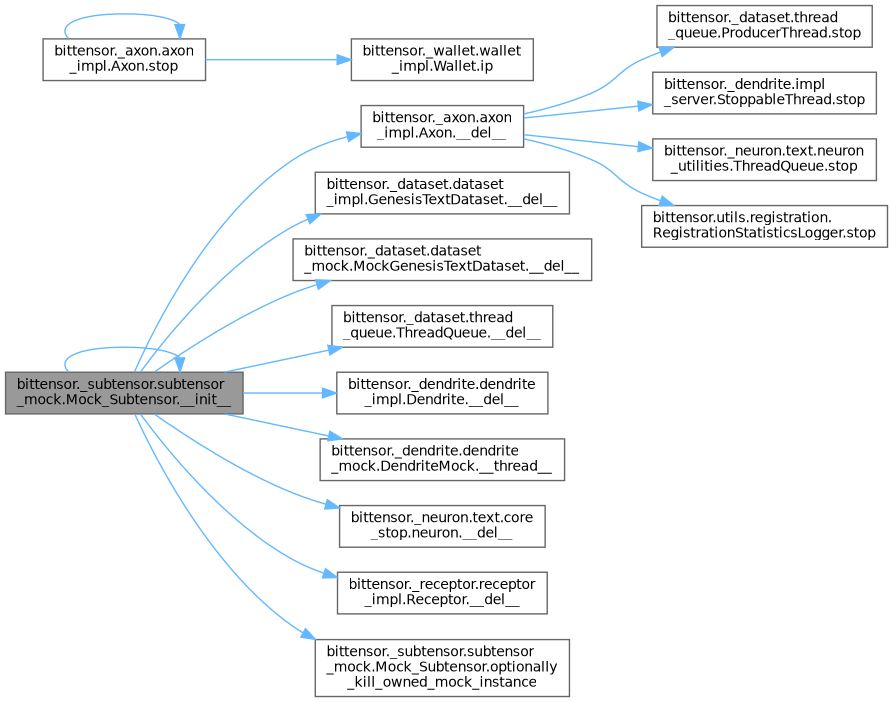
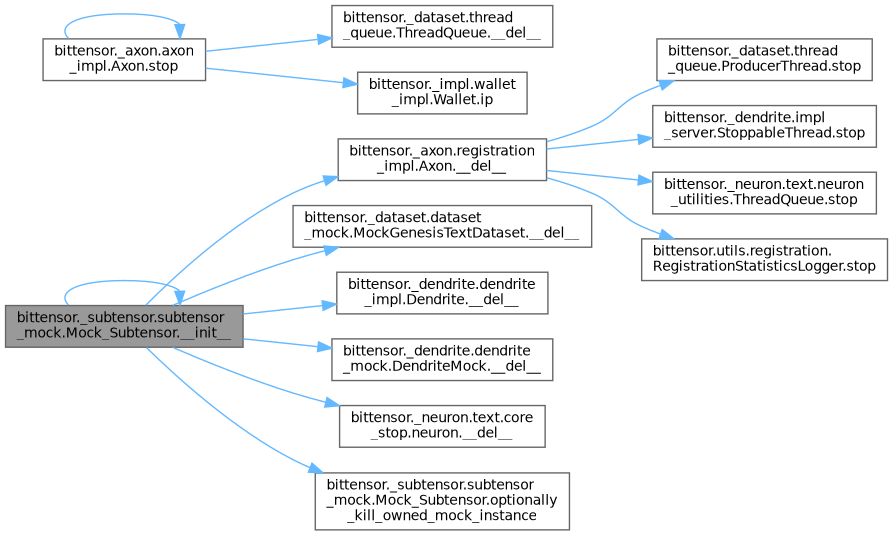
node "bittensor._wallet.wallet _impl.Wallet.ip": label "bittensor._wallet.wallet _impl.Wallet.ip" -> "bittensor._impl.wallet _impl.Wallet.ip"
node "bittensor._axon.axon _impl.Axon.__del__": label "bittensor._axon.axon _impl.Axon.__del__" -> "bittensor._axon.registration _impl.Axon.__del__"
node "bittensor._dataset.dataset _impl.GenesisTextDataset.__del__": removed
edge "bittensor._subtensor.subtensor _mock.Mock_Subtensor.__init__" -> "bittensor._dataset.thread _queue.ThreadQueue.__del__": now "bittensor._axon.axon _impl.Axon.stop" -> "bittensor._dataset.thread _queue.ThreadQueue.__del__"
node "bittensor._dendrite.dendrite _mock.DendriteMock.__thread__": label "bittensor._dendrite.dendrite _mock.DendriteMock.__thread__" -> "bittensor._dendrite.dendrite _mock.DendriteMock.__del__"
node "bittensor._receptor.receptor _impl.Receptor.__del__": removed
